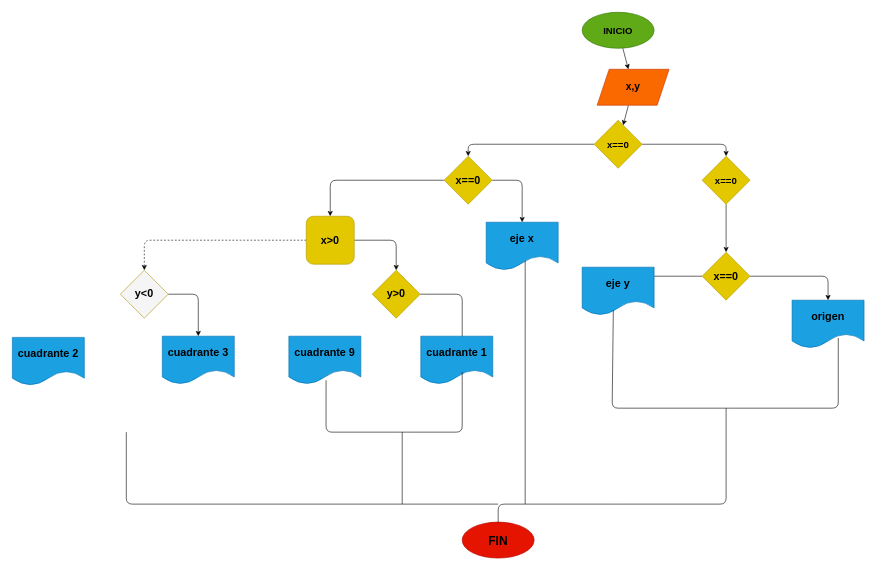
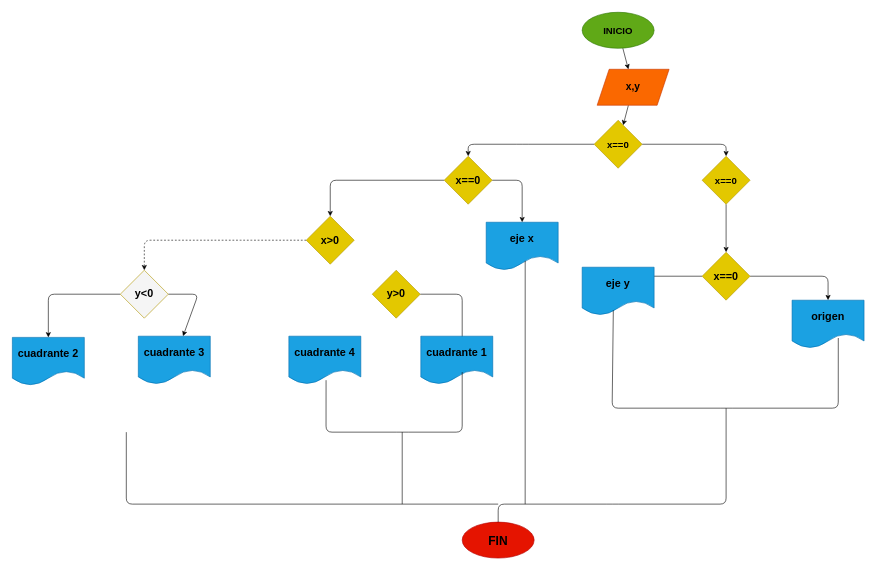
node "x>0": shape rounded rectangle -> diamond
edge "x>0" -> "y>0": removed
edge "y<0" -> "cuadrante 2": added
node "cuadrante 9": label "cuadrante 9" -> "cuadrante 4"
node "cuadrante 3": moved (198, 360) -> (174, 360)
